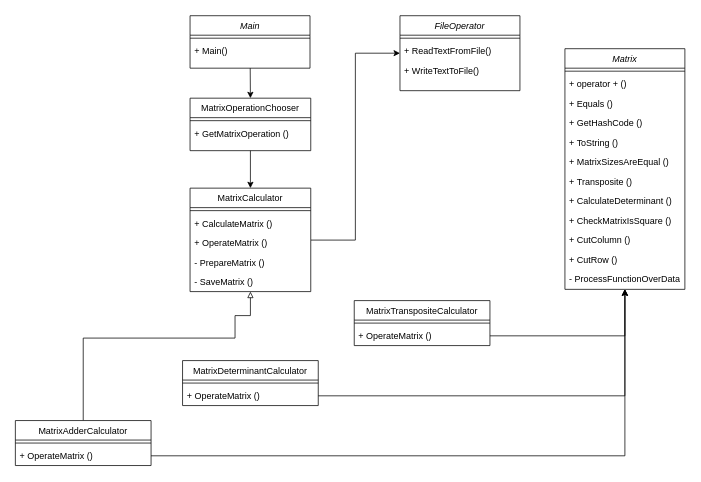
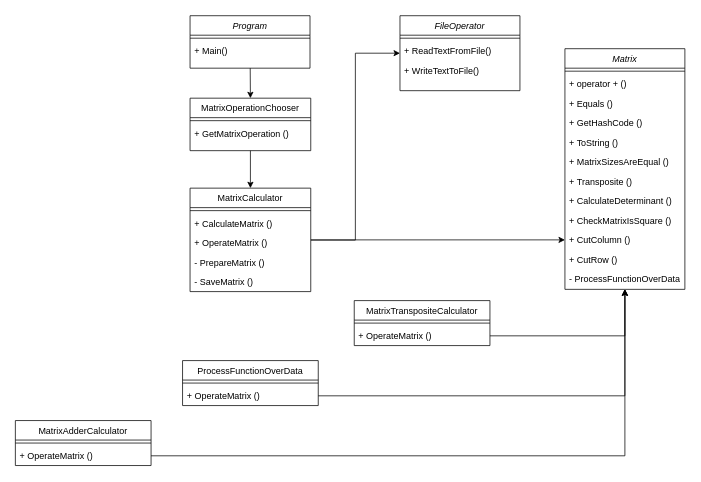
node "Main": label "Main" -> "Program"
edge "MatrixCalculator" -> "+ CutColumn ()": added
edge "MatrixAdderCalculator" -> "MatrixCalculator": removed
node "MatrixDeterminantCalculator": label "MatrixDeterminantCalculator" -> "ProcessFunctionOverData"
